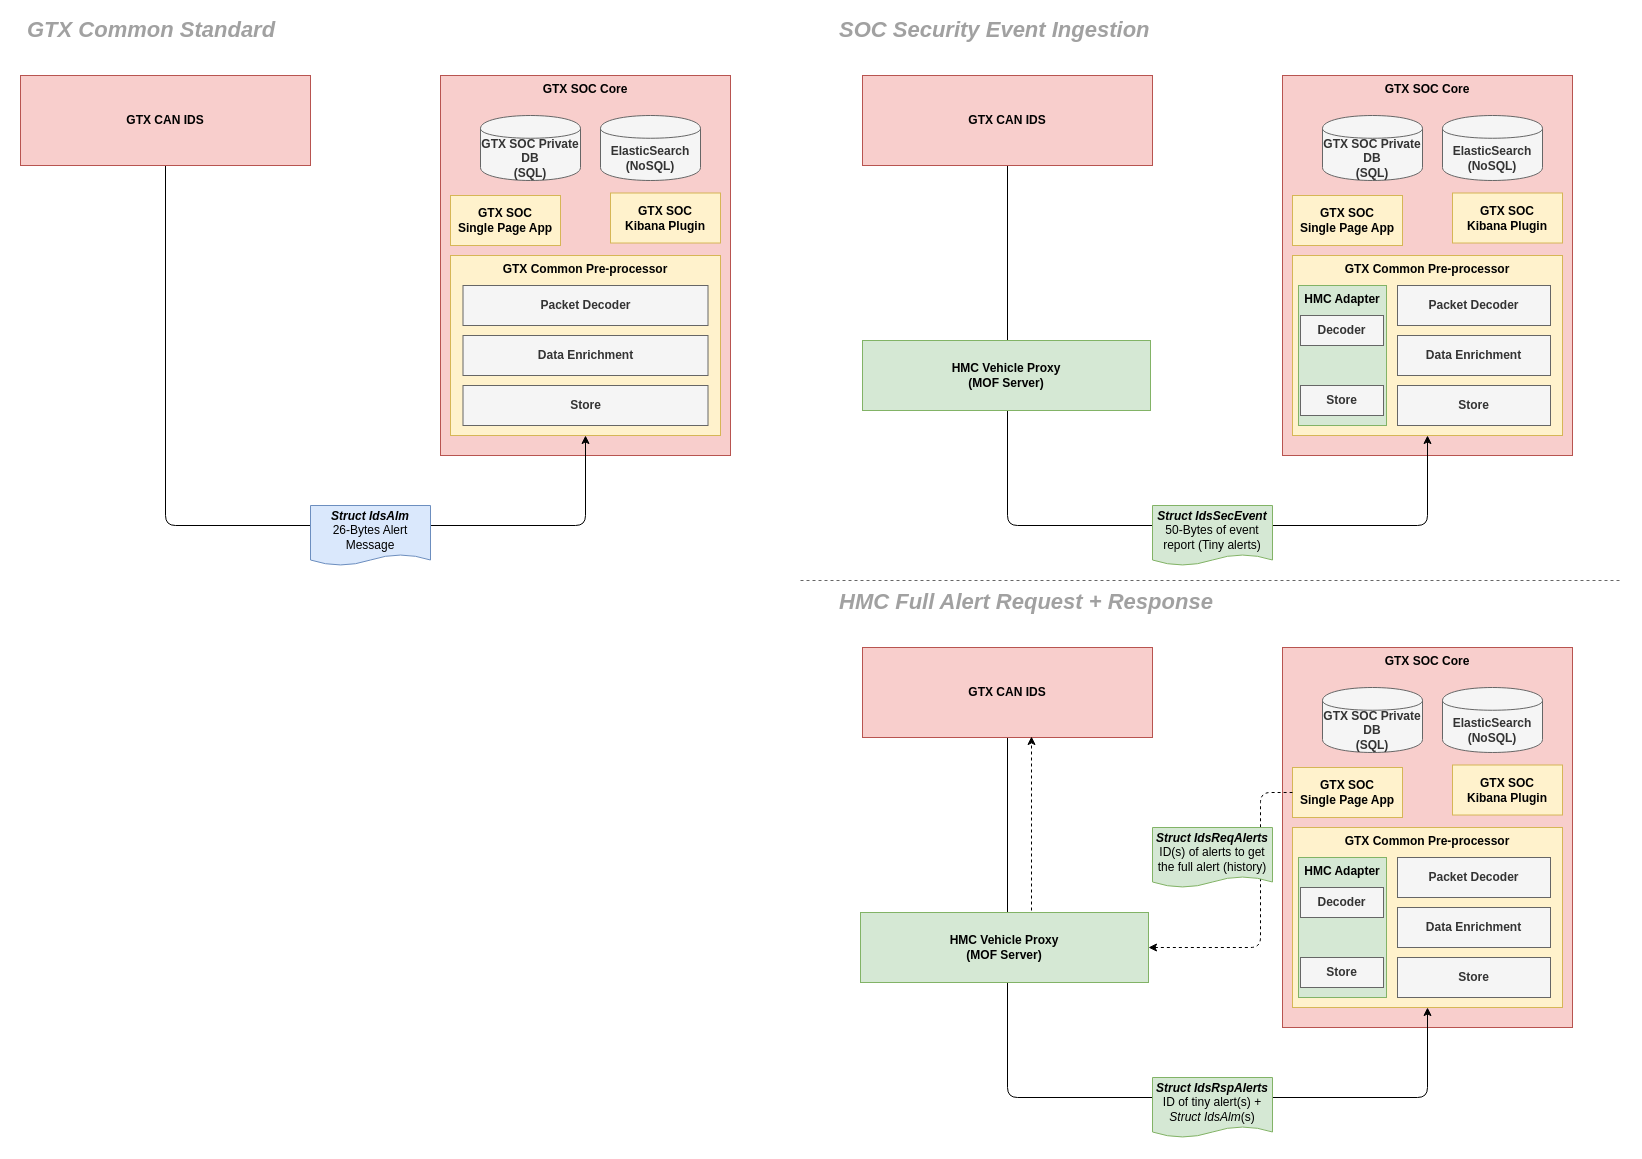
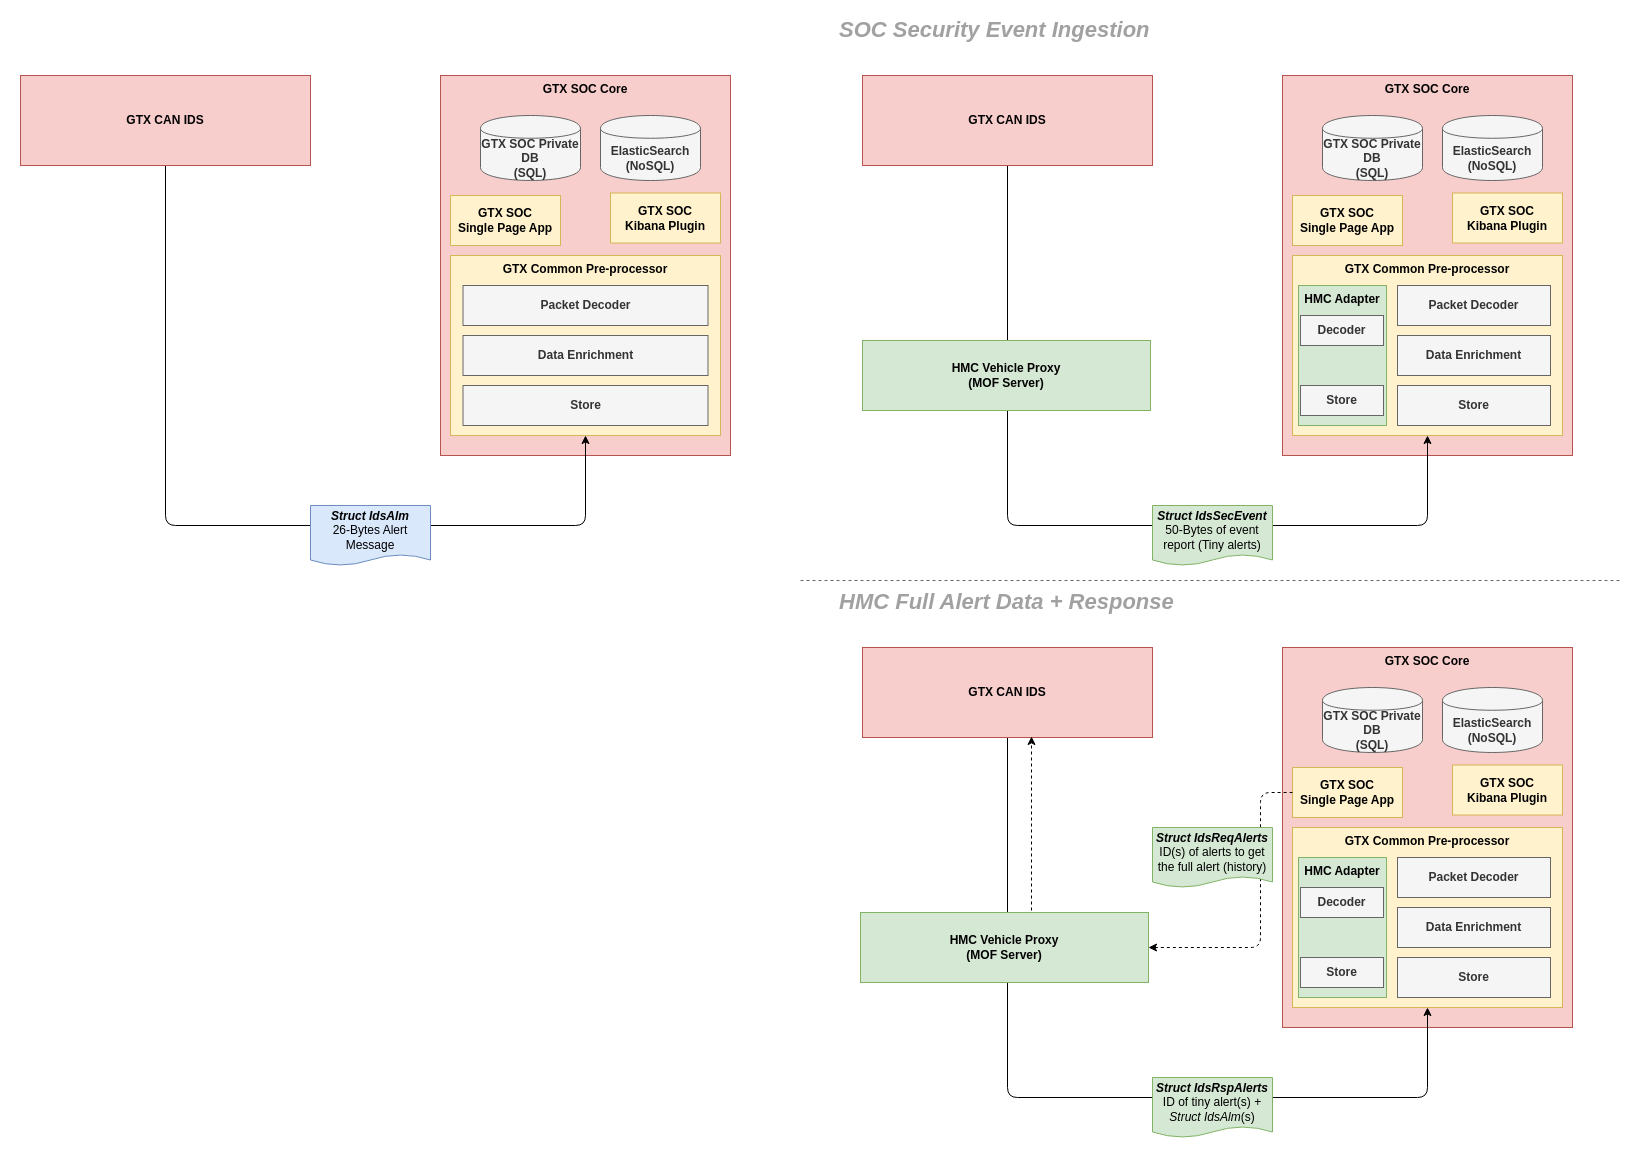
node "GTX Common Standard": removed
node "HMC Full Alert Request + Response": label "HMC Full Alert Request + Response" -> "HMC Full Alert Data + Response"
